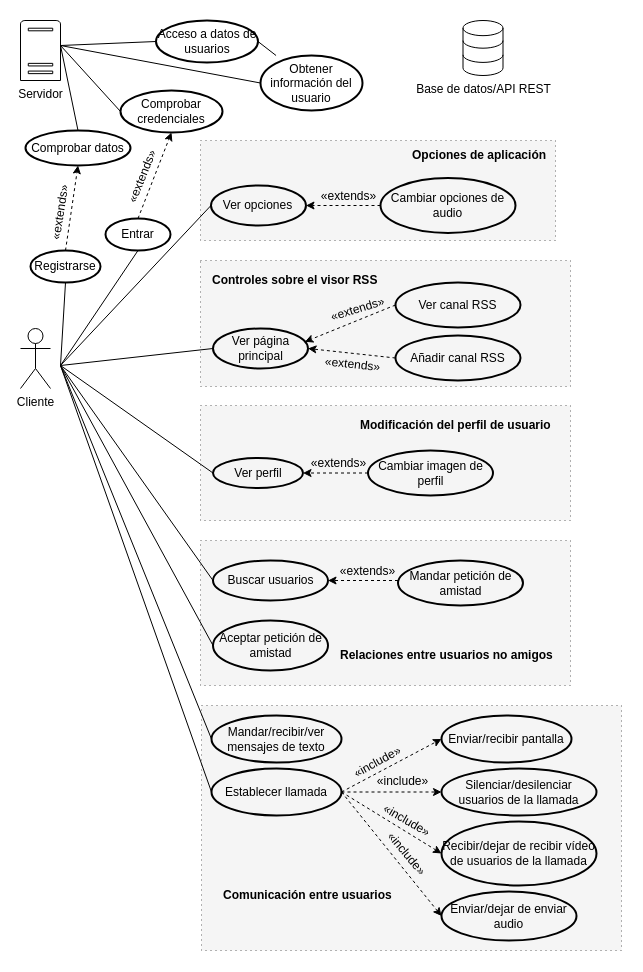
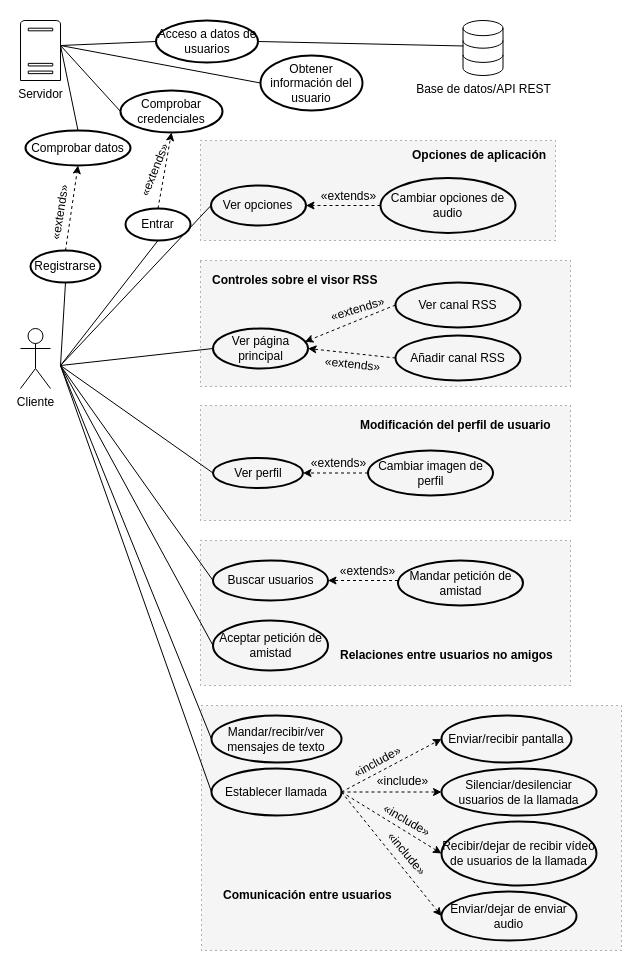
edge "Acceso a datos de usuarios" -- "Obtener información del usuario": now "Acceso a datos de usuarios" -- "Base de datos/API REST"
node "Entrar": moved (138, 235) -> (158, 225)
